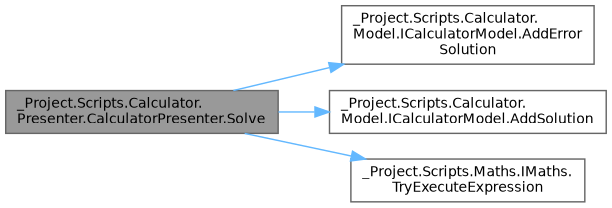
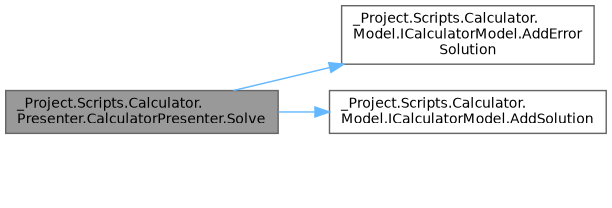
node "_Project.Scripts.Maths.IMaths. TryExecuteExpression": removed
